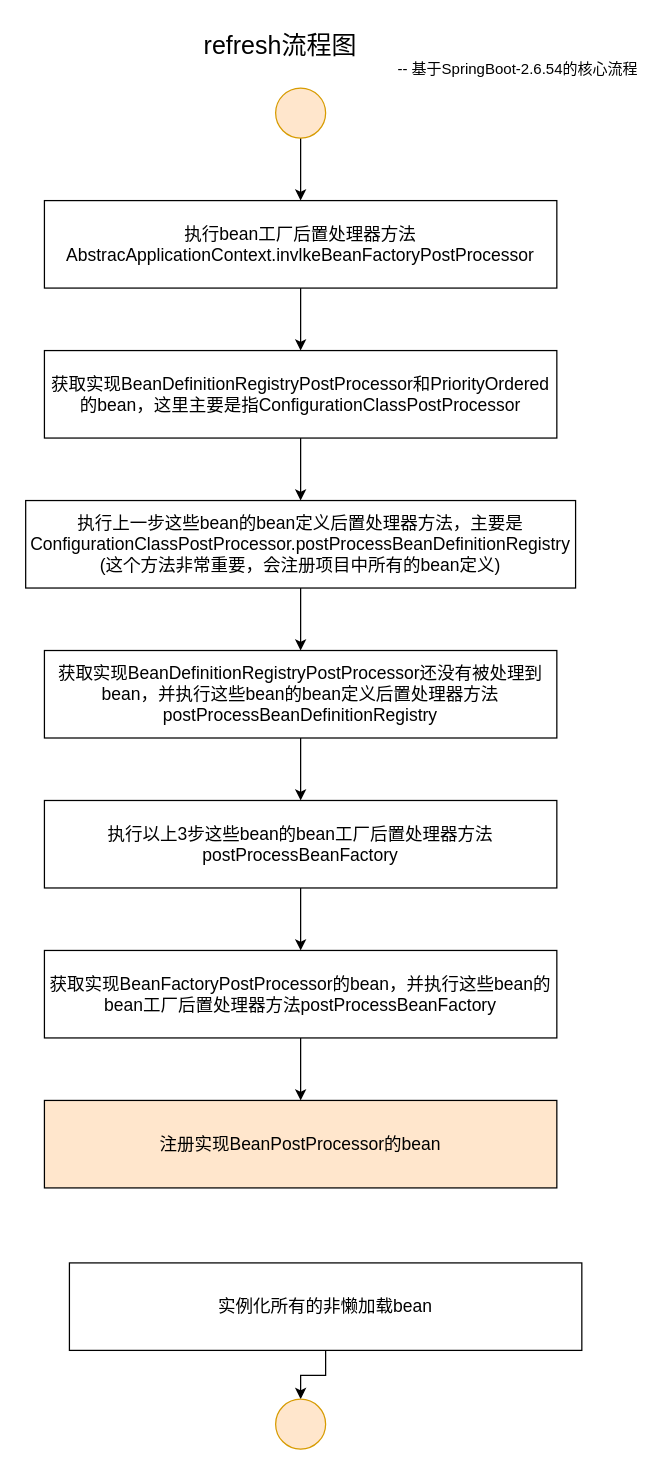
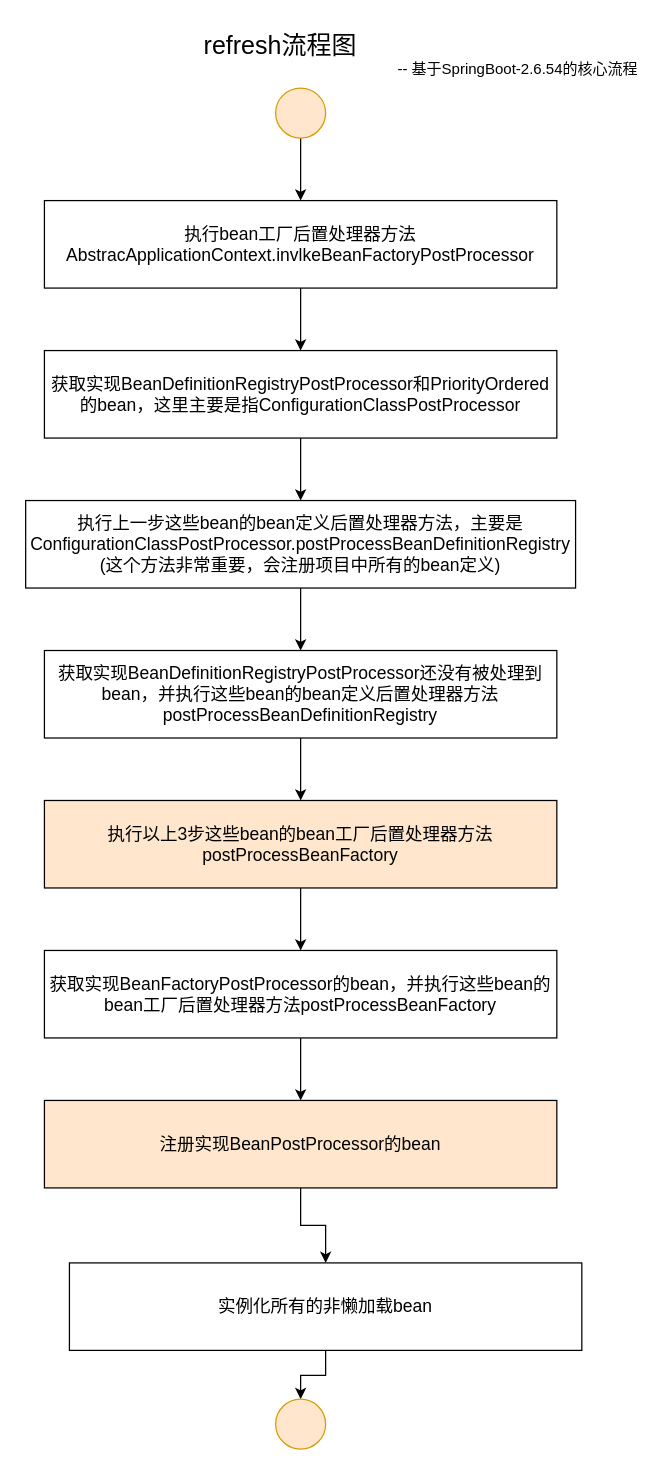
node "执行以上3步这些bean的bean工厂后置处理器方法postProcessBeanFactory": fillcolor #ffffff -> #ffe6cc
edge "注册实现BeanPostProcessor的bean" -> "实例化所有的非懒加载bean": added
